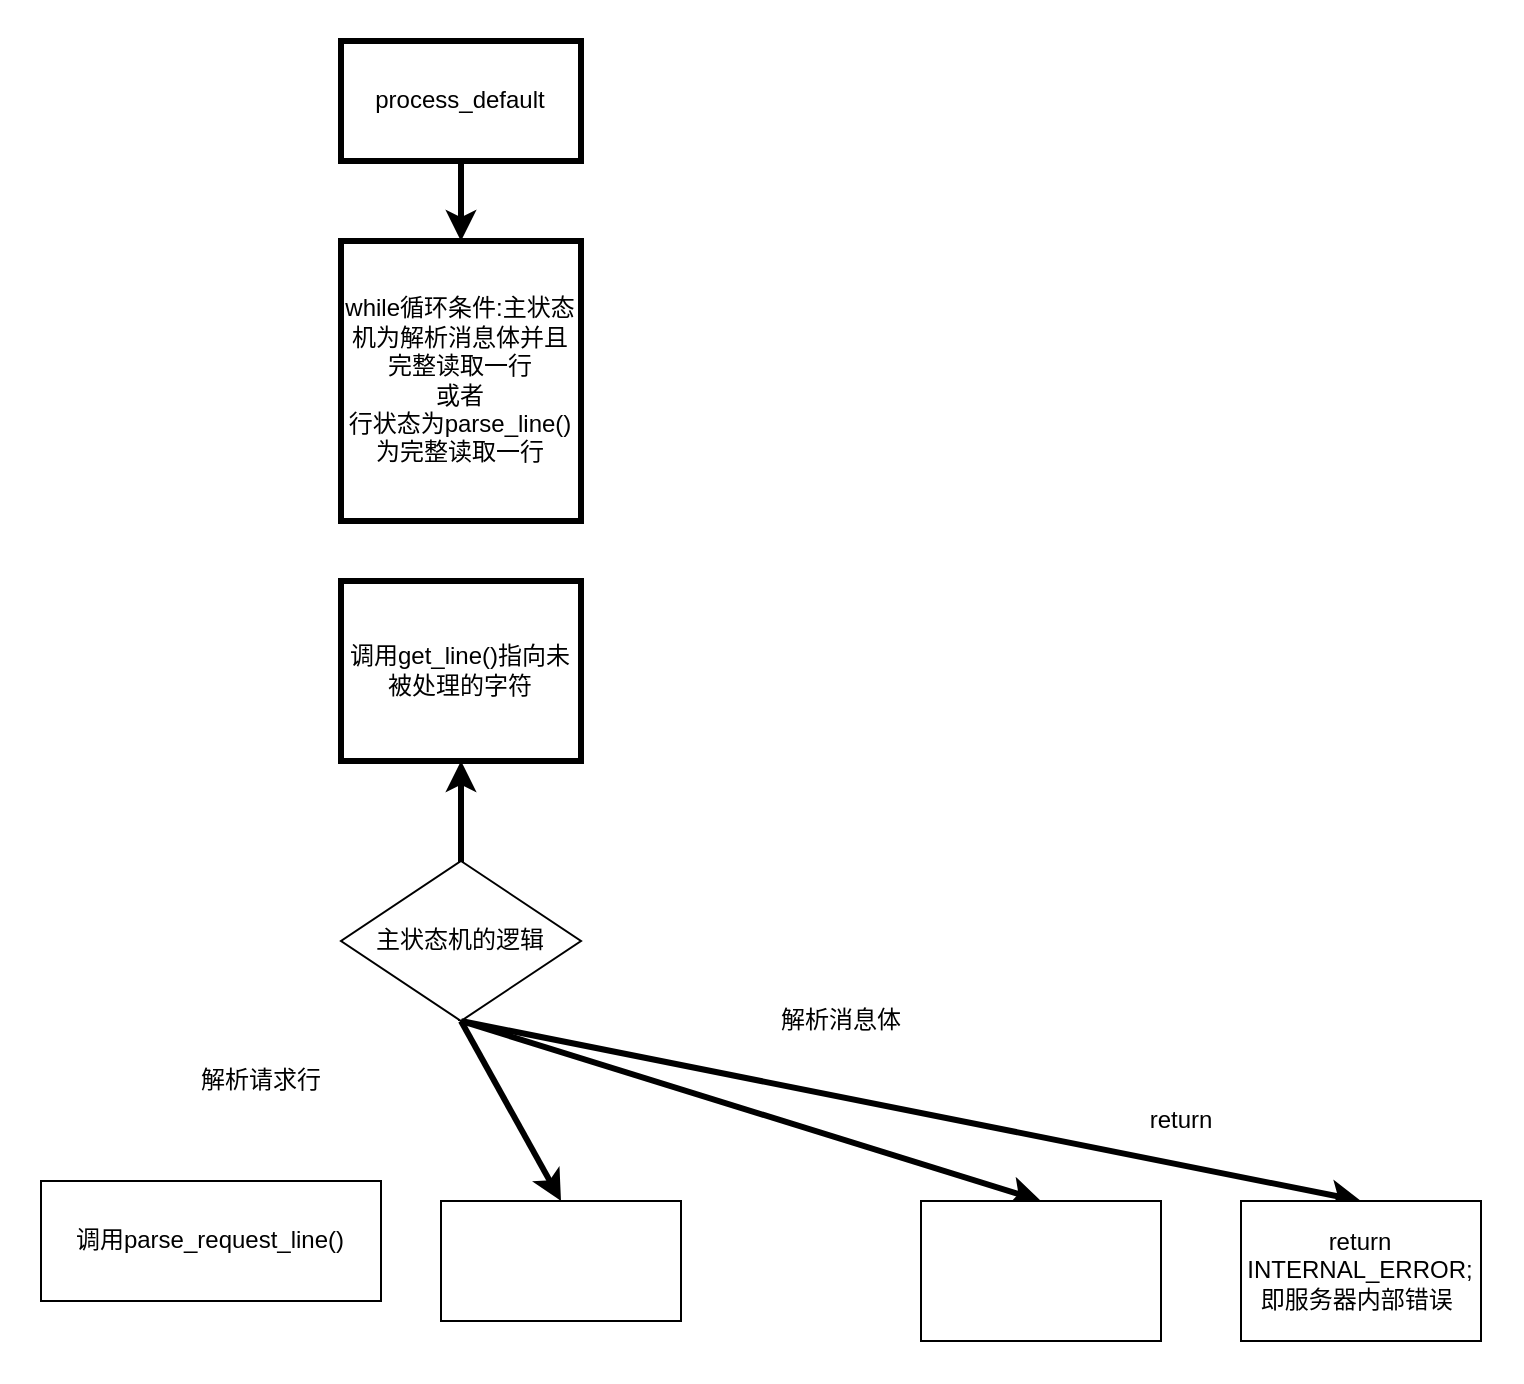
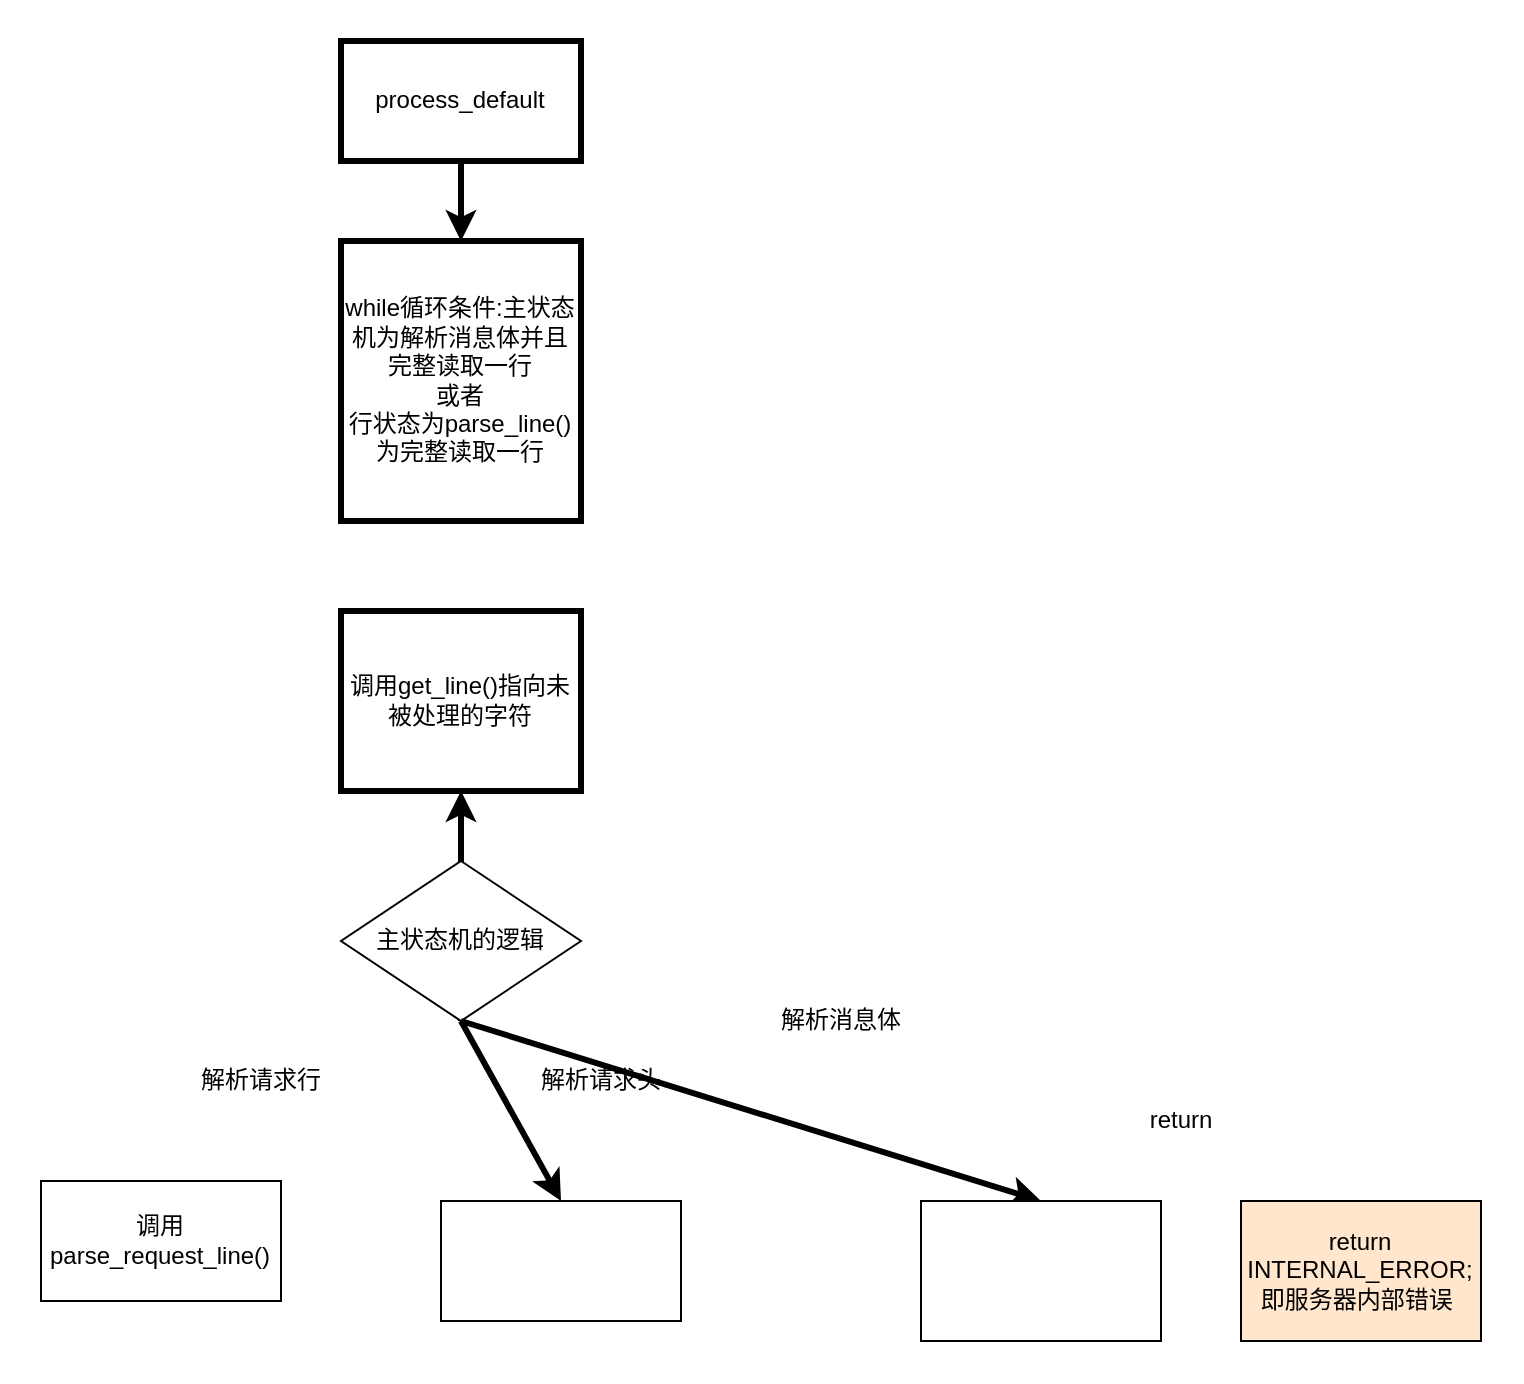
node "调用get_line()指向未被处理的字符": moved (461, 671) -> (461, 701)
node "解析请求头": added
edge "主状态机的逻辑" -> "return INTERNAL_ERROR; 即服务器内部错误": removed
node "调用parse_request_line()": size 340x120 -> 240x120
node "return INTERNAL_ERROR; 即服务器内部错误": fillcolor #ffffff -> #ffe6cc
